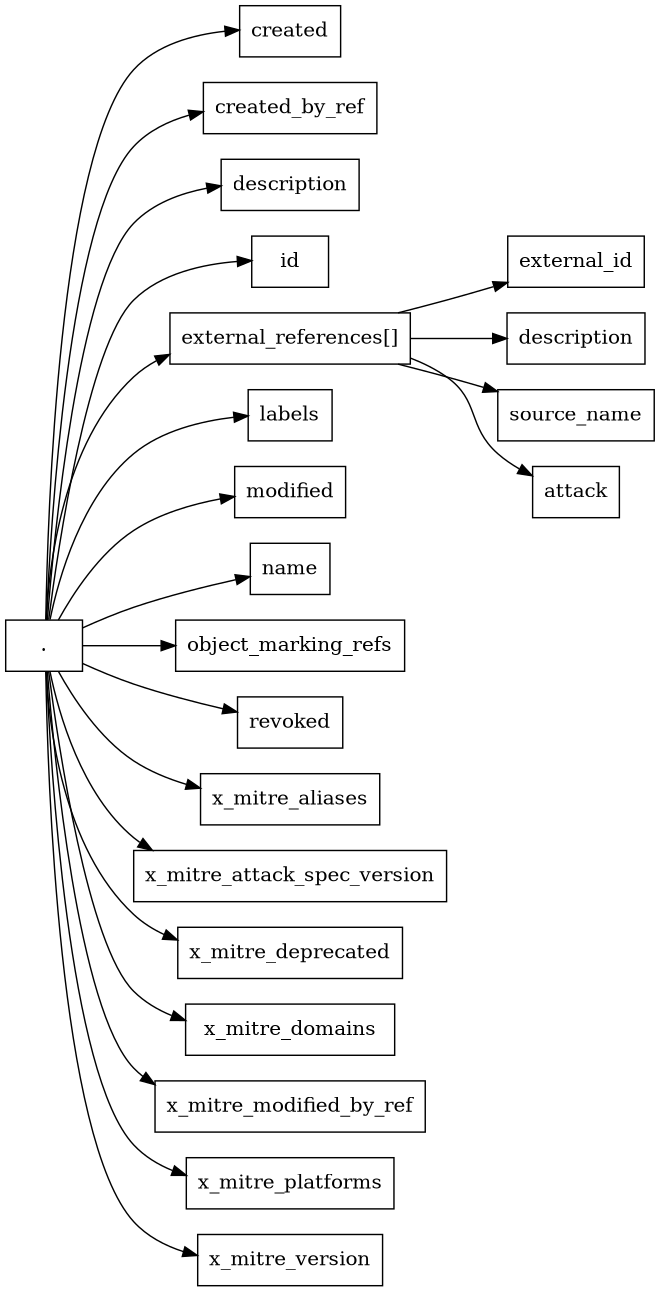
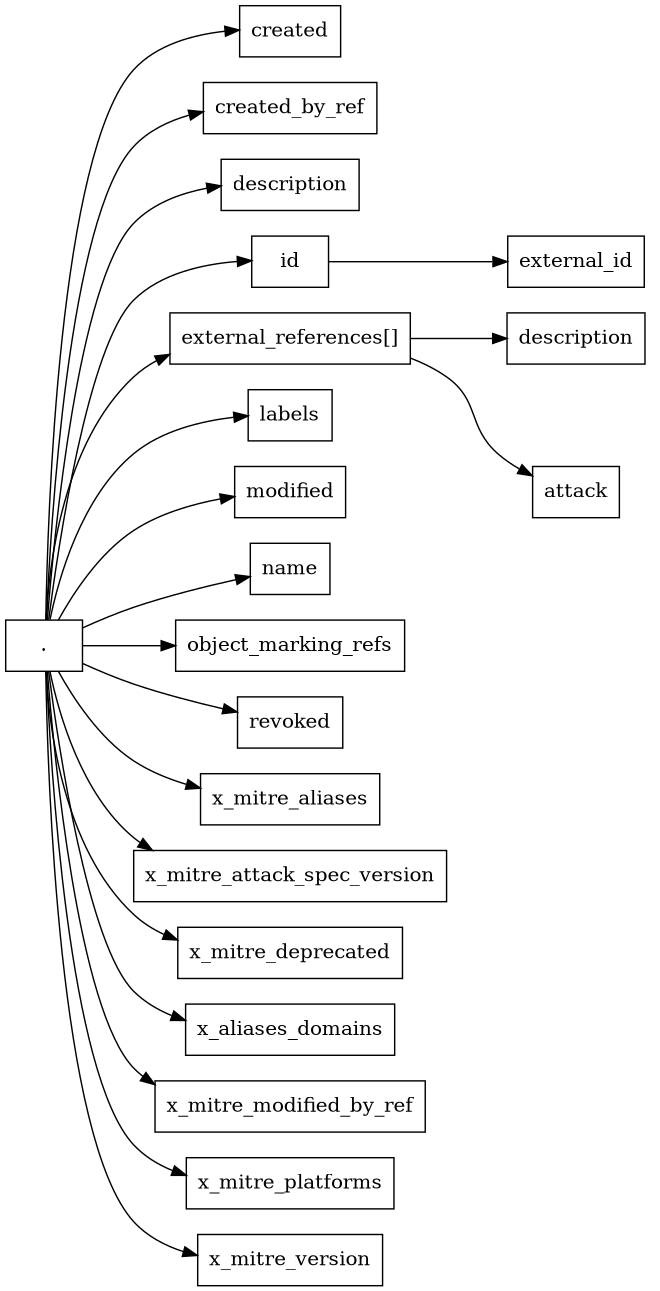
edge "external_references[]" -> "external_id": now "id" -> "external_id"
node "source_name": removed
node "x_mitre_domains": label "x_mitre_domains" -> "x_aliases_domains"
